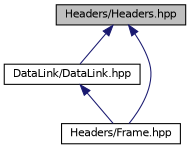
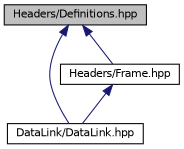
node "Headers/Headers.hpp": label "Headers/Headers.hpp" -> "Headers/Definitions.hpp"
edge "Headers/Frame.hpp" -> "DataLink/DataLink.hpp": reversed
